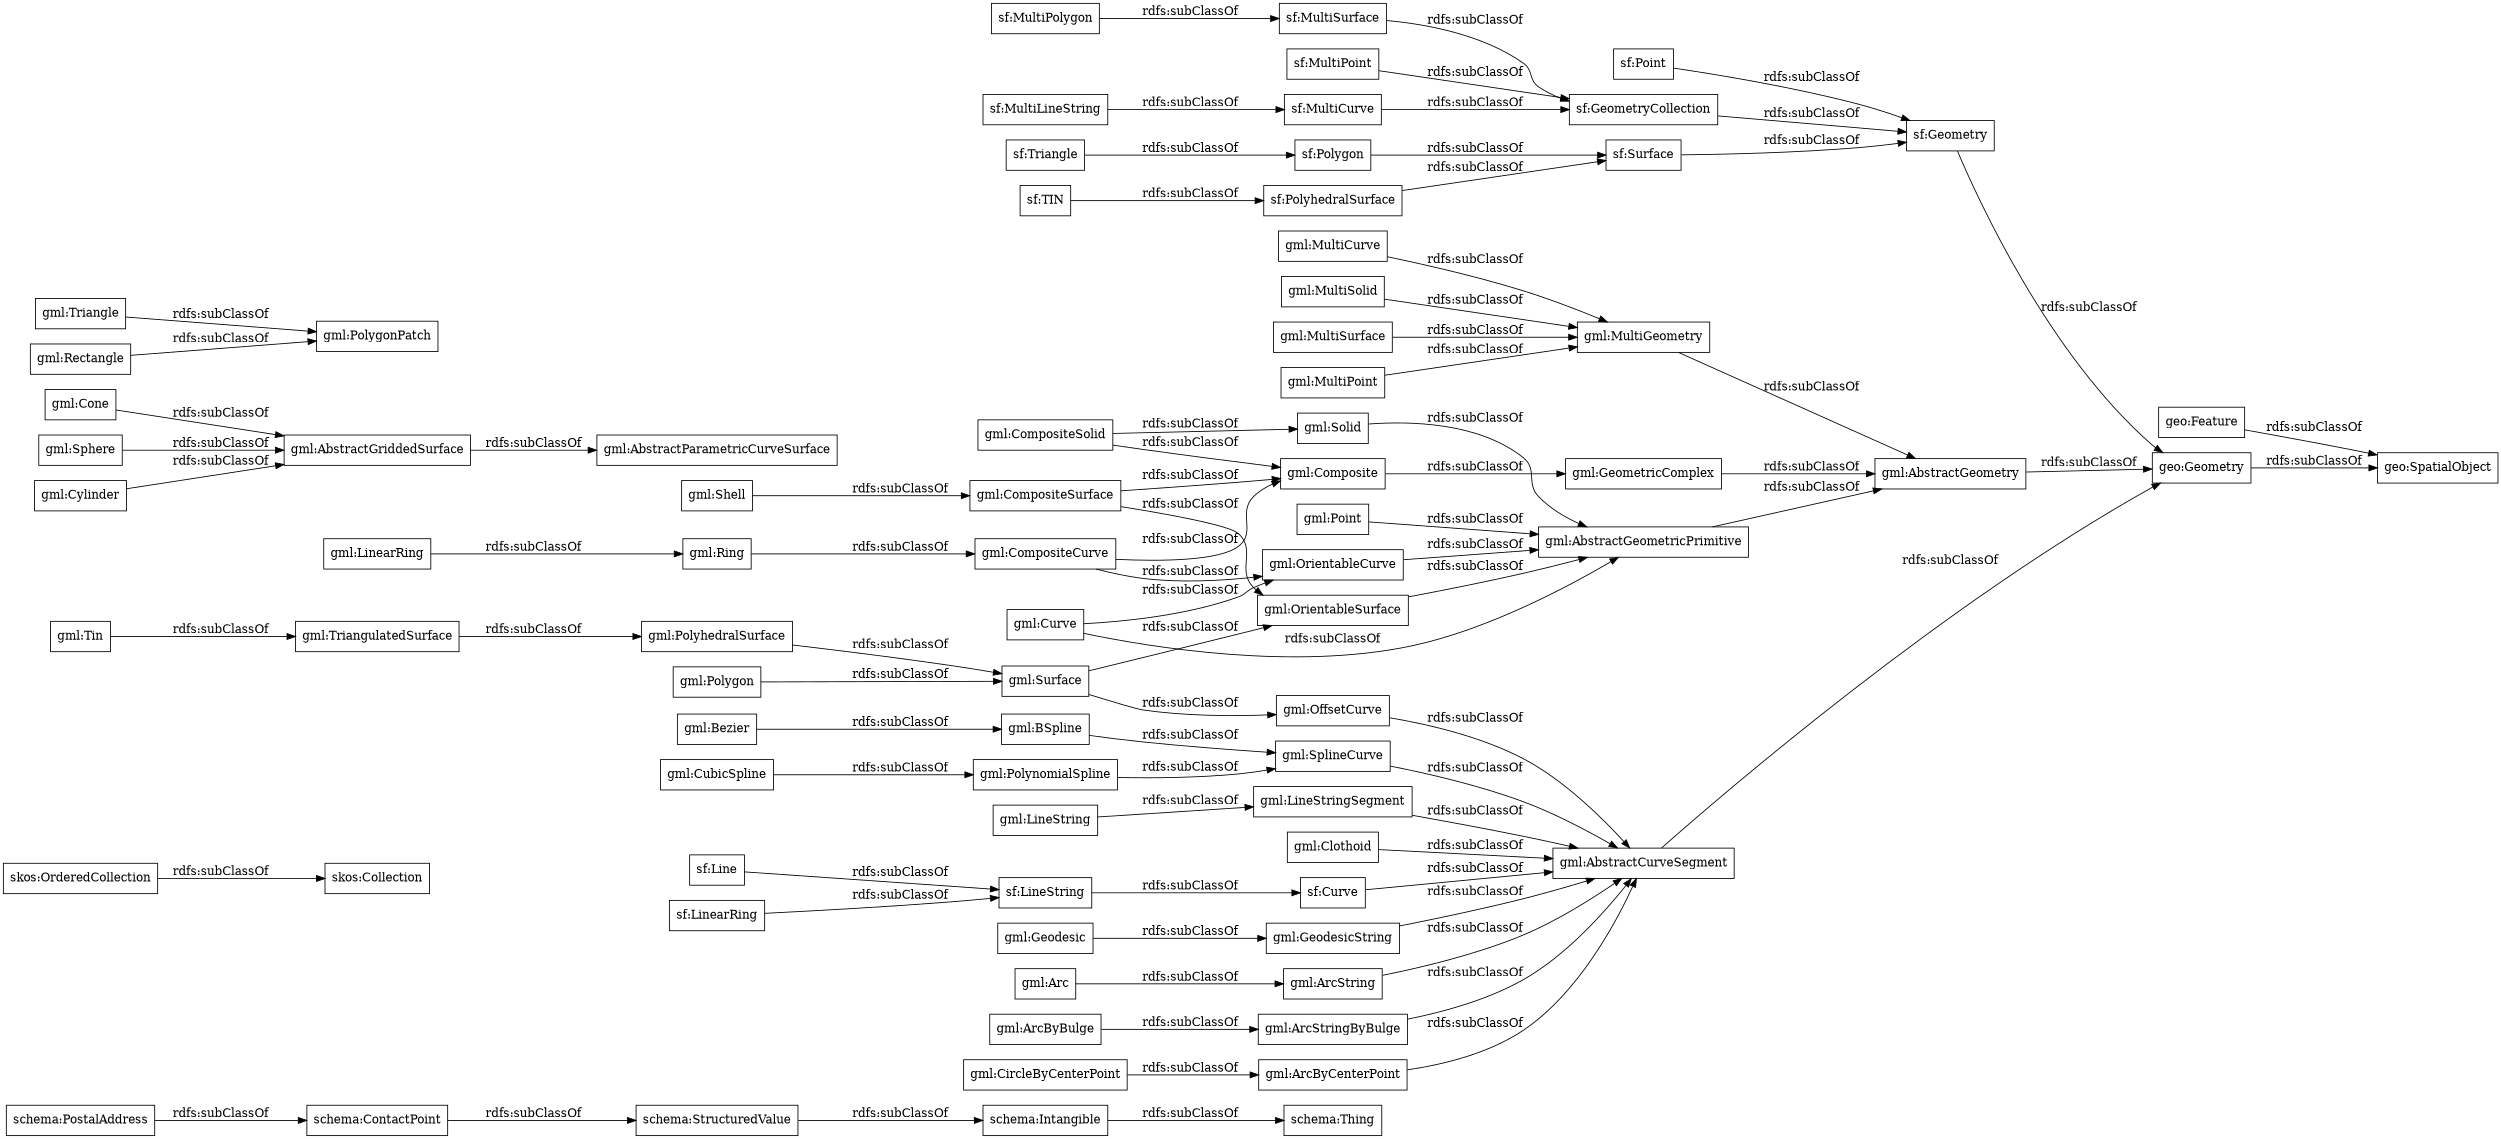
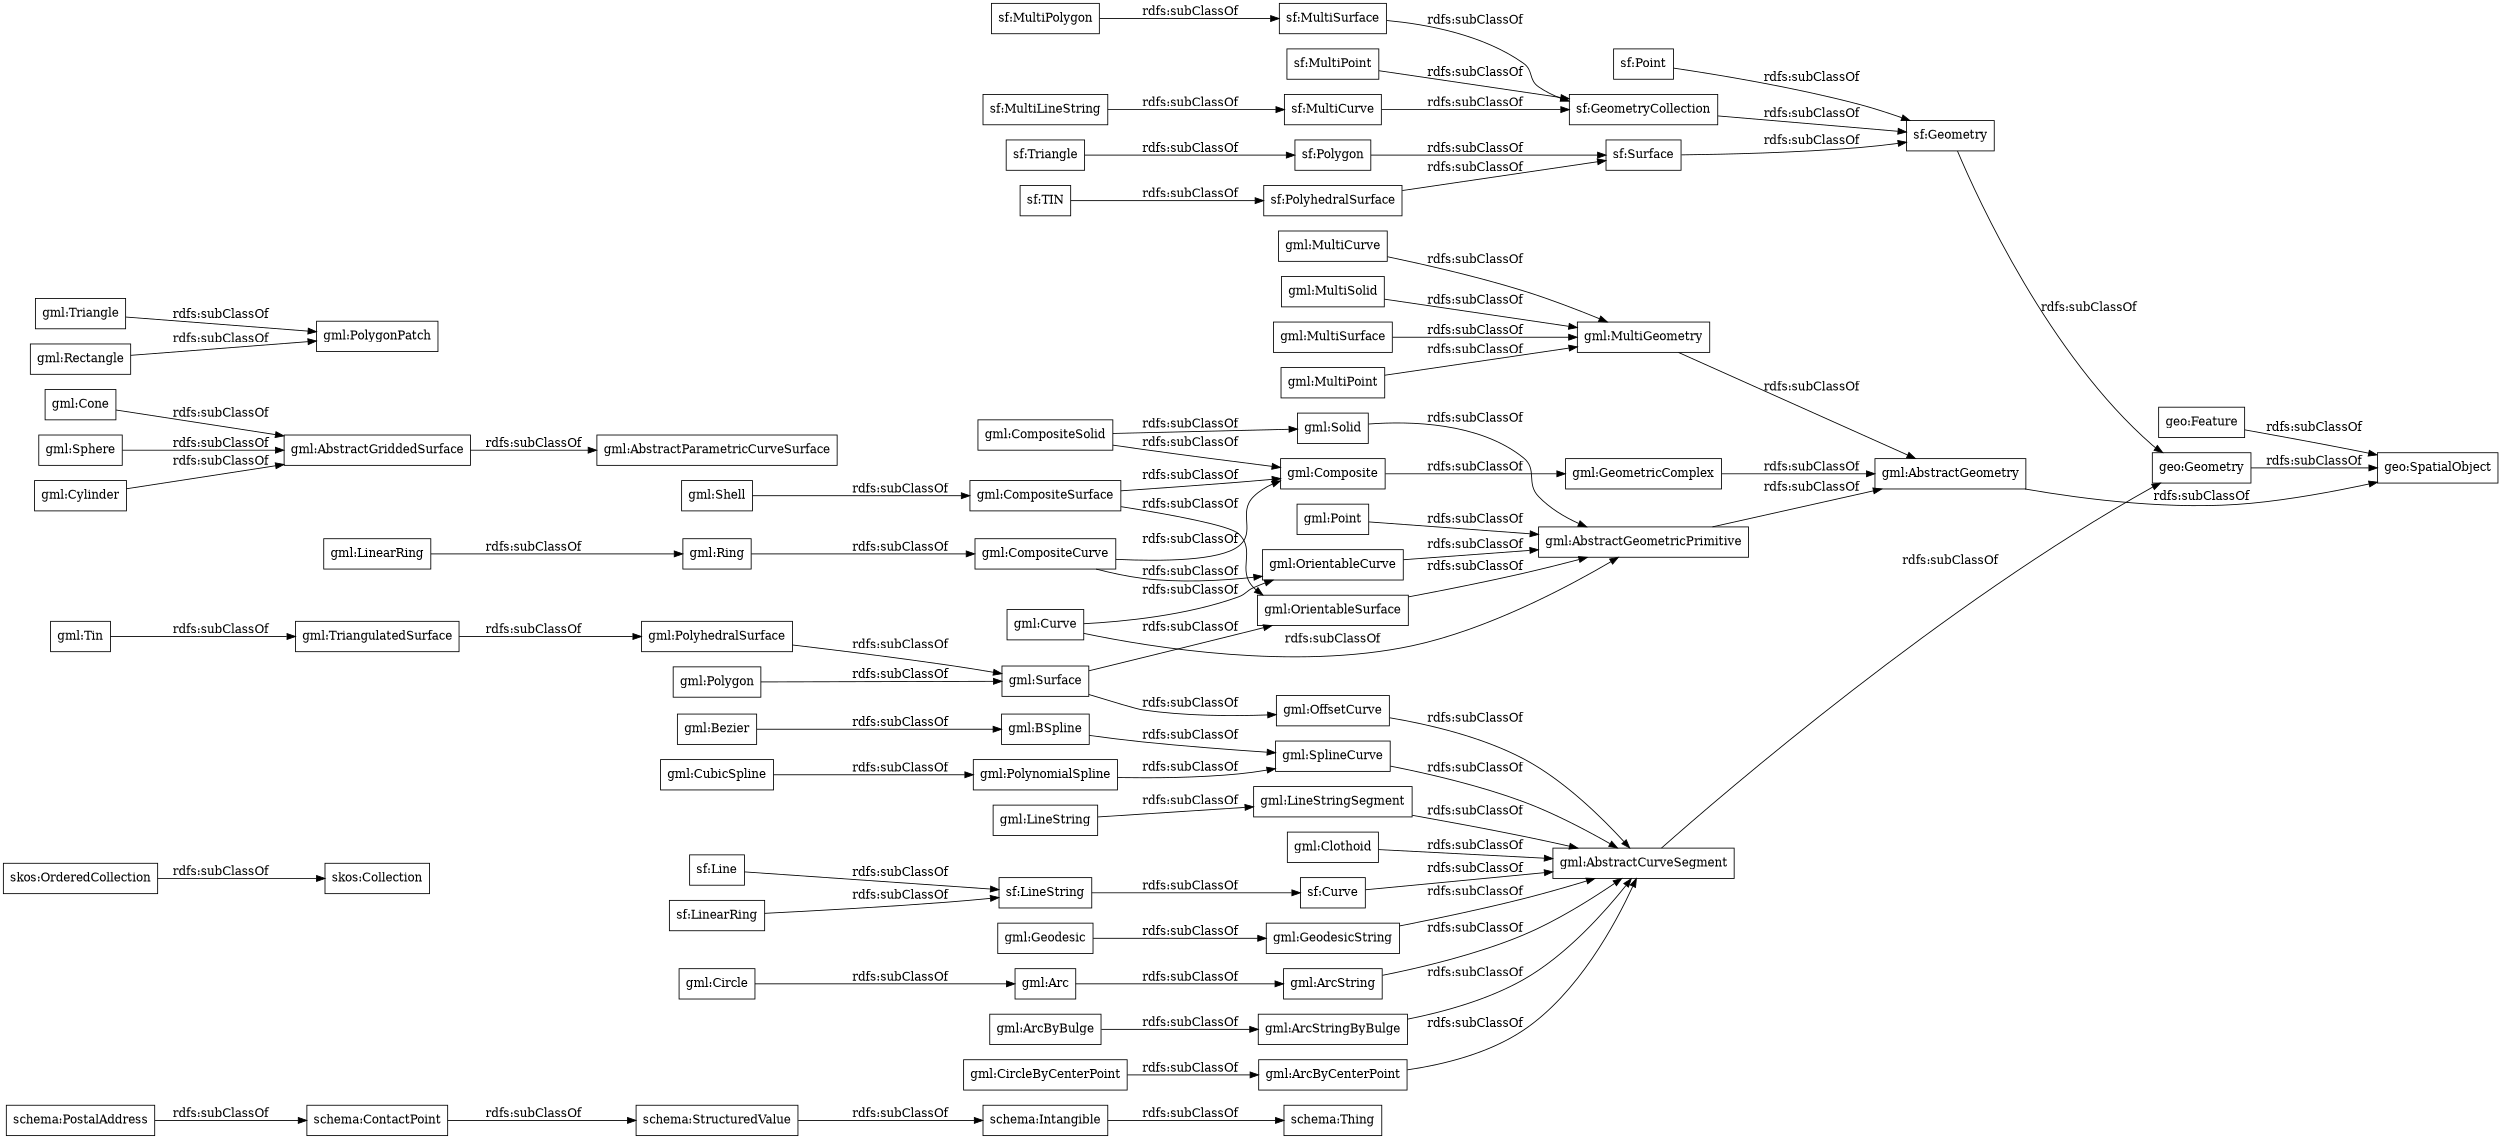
edge "gml:AbstractGeometry" -> "geo:Geometry": now "gml:AbstractGeometry" -> "geo:SpatialObject"
node "gml:Circle": added
